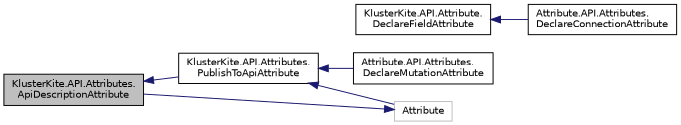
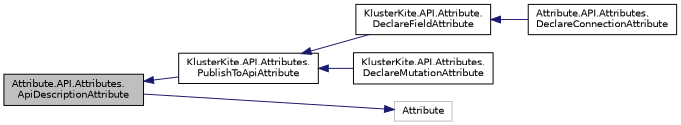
node "Attribute.API.Attributes. DeclareMutationAttribute": label "Attribute.API.Attributes. DeclareMutationAttribute" -> "KlusterKite.API.Attributes. DeclareMutationAttribute"
node "KlusterKite.API.Attributes. ApiDescriptionAttribute": label "KlusterKite.API.Attributes. ApiDescriptionAttribute" -> "Attribute.API.Attributes. ApiDescriptionAttribute"
edge "Attribute" -> "KlusterKite.API.Attributes. PublishToApiAttribute": now "KlusterKite.API.Attribute. DeclareFieldAttribute" -> "KlusterKite.API.Attributes. PublishToApiAttribute"
